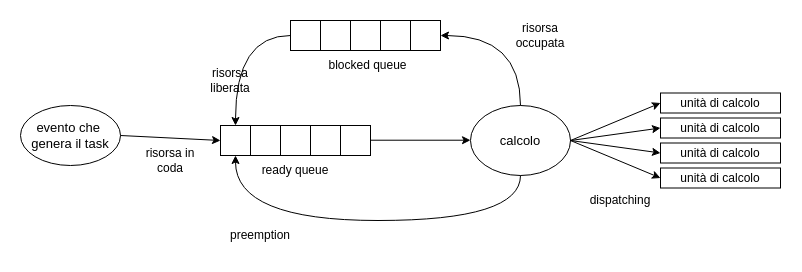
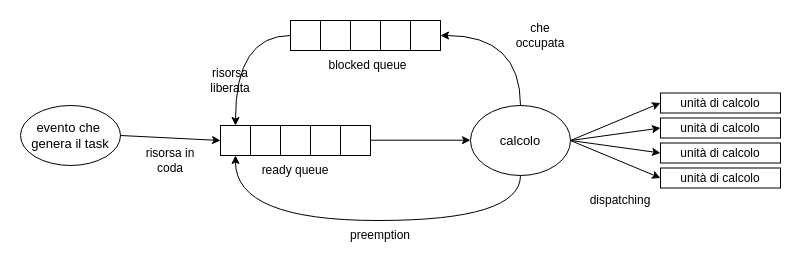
node "risorsa occupata": label "risorsa occupata" -> "che occupata"
node "preemption": moved (261, 236) -> (381, 236)
